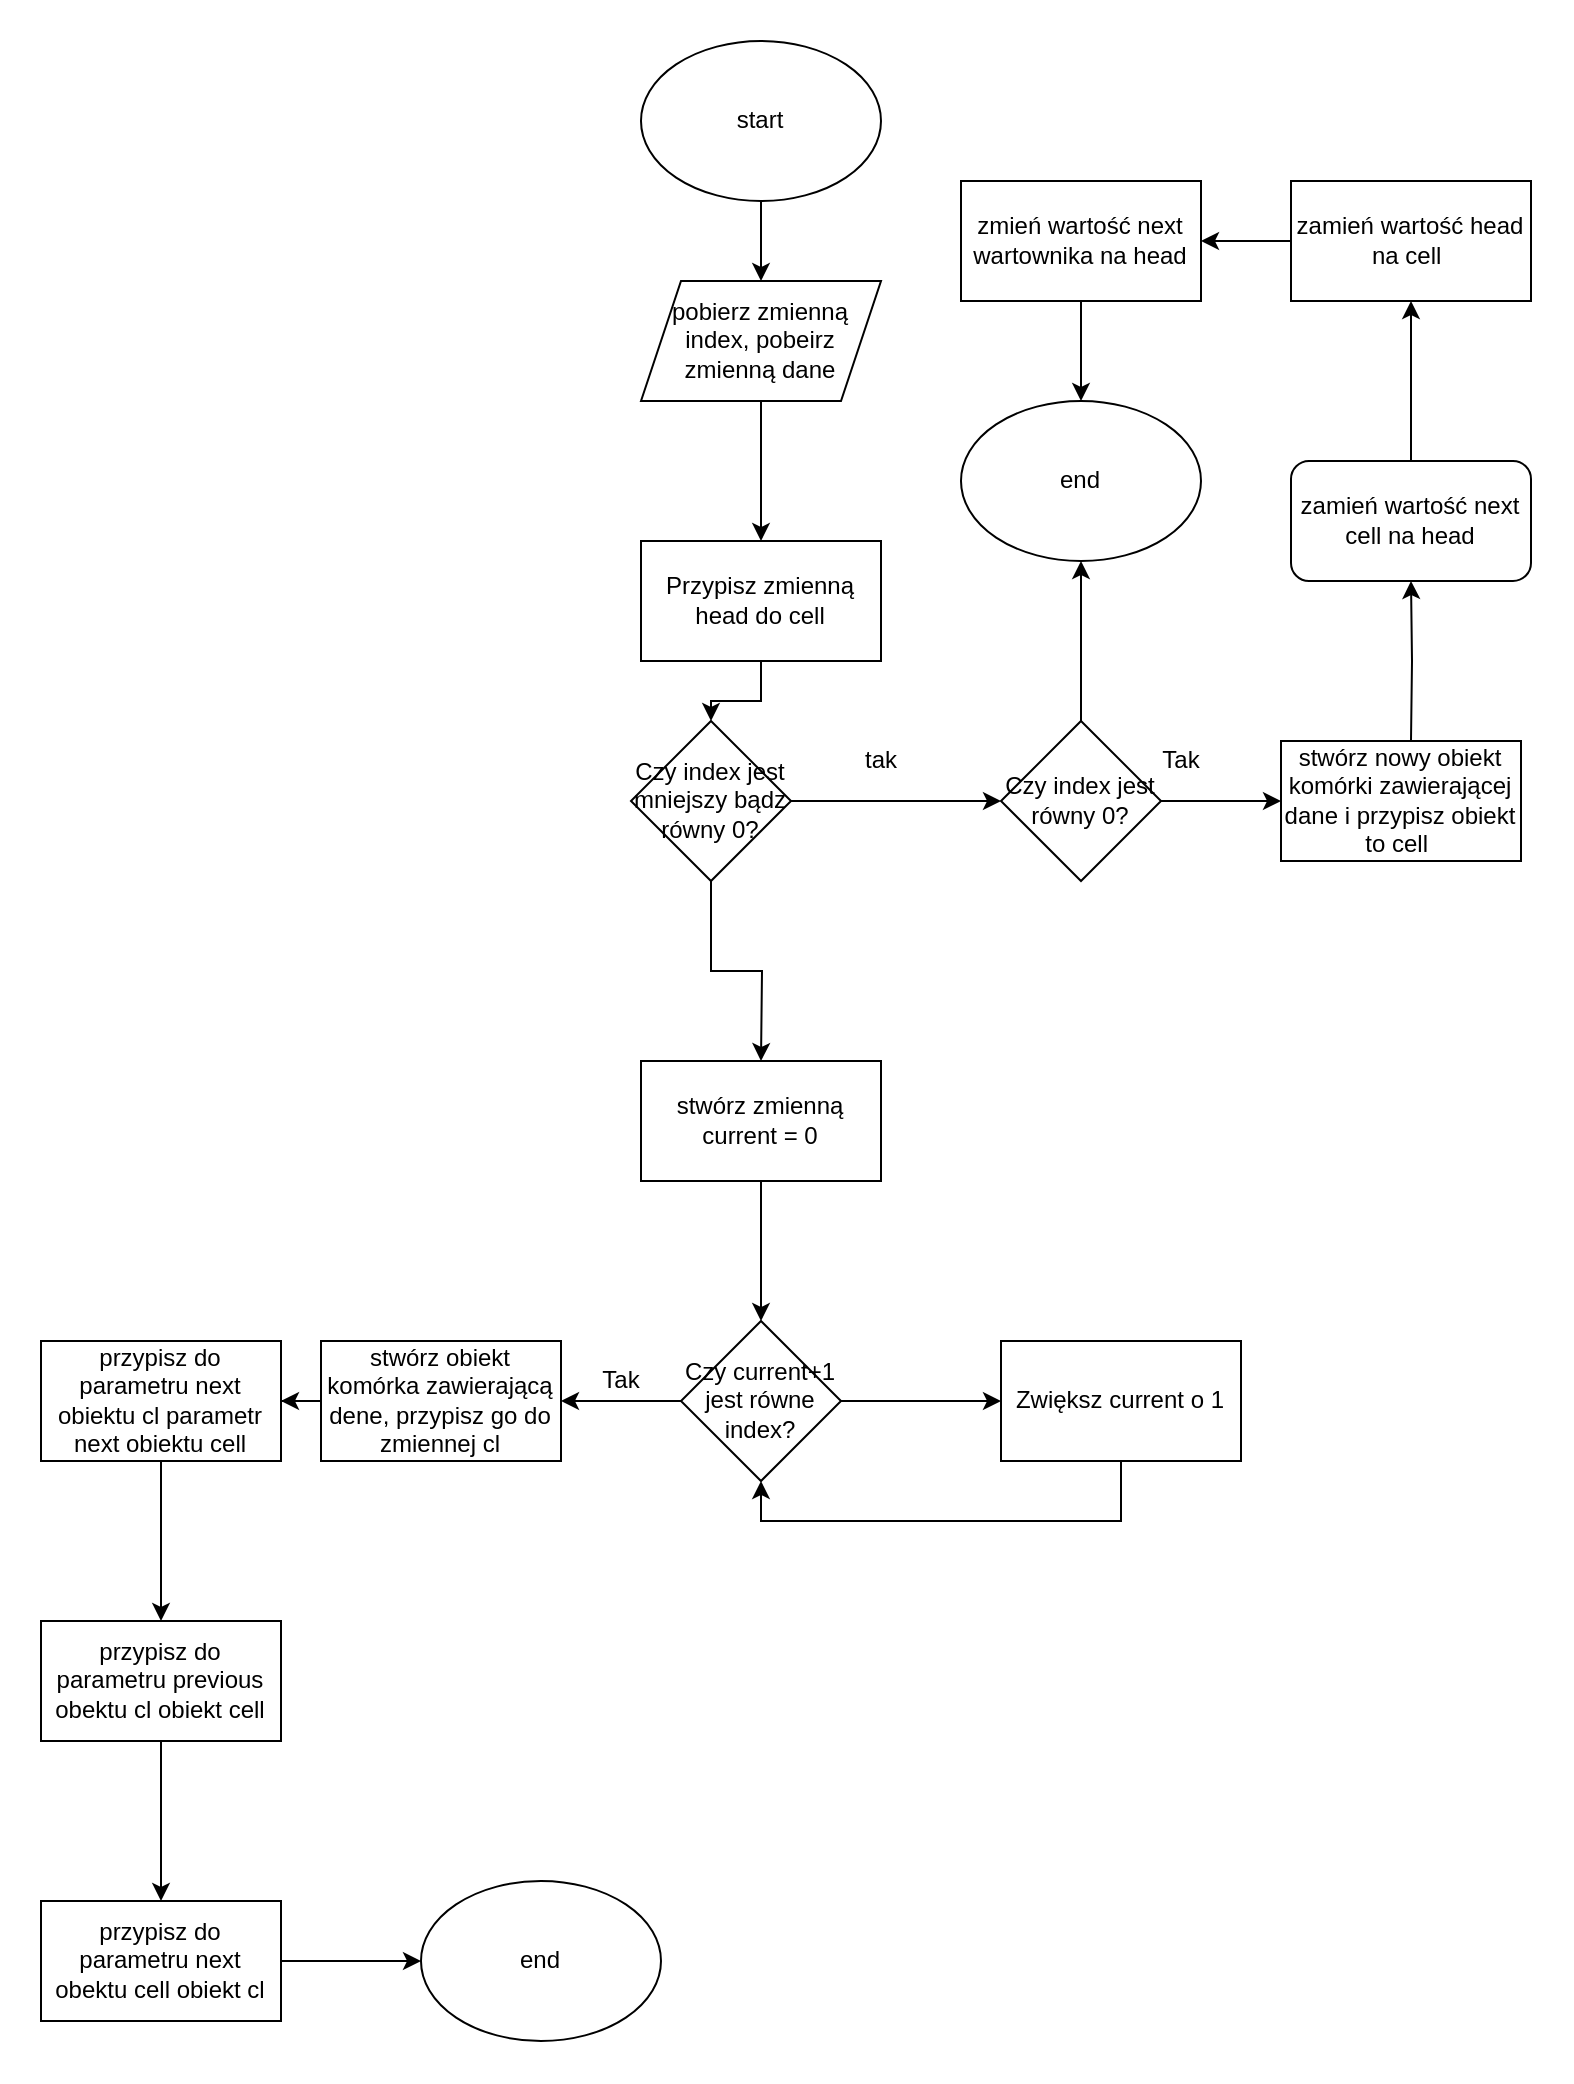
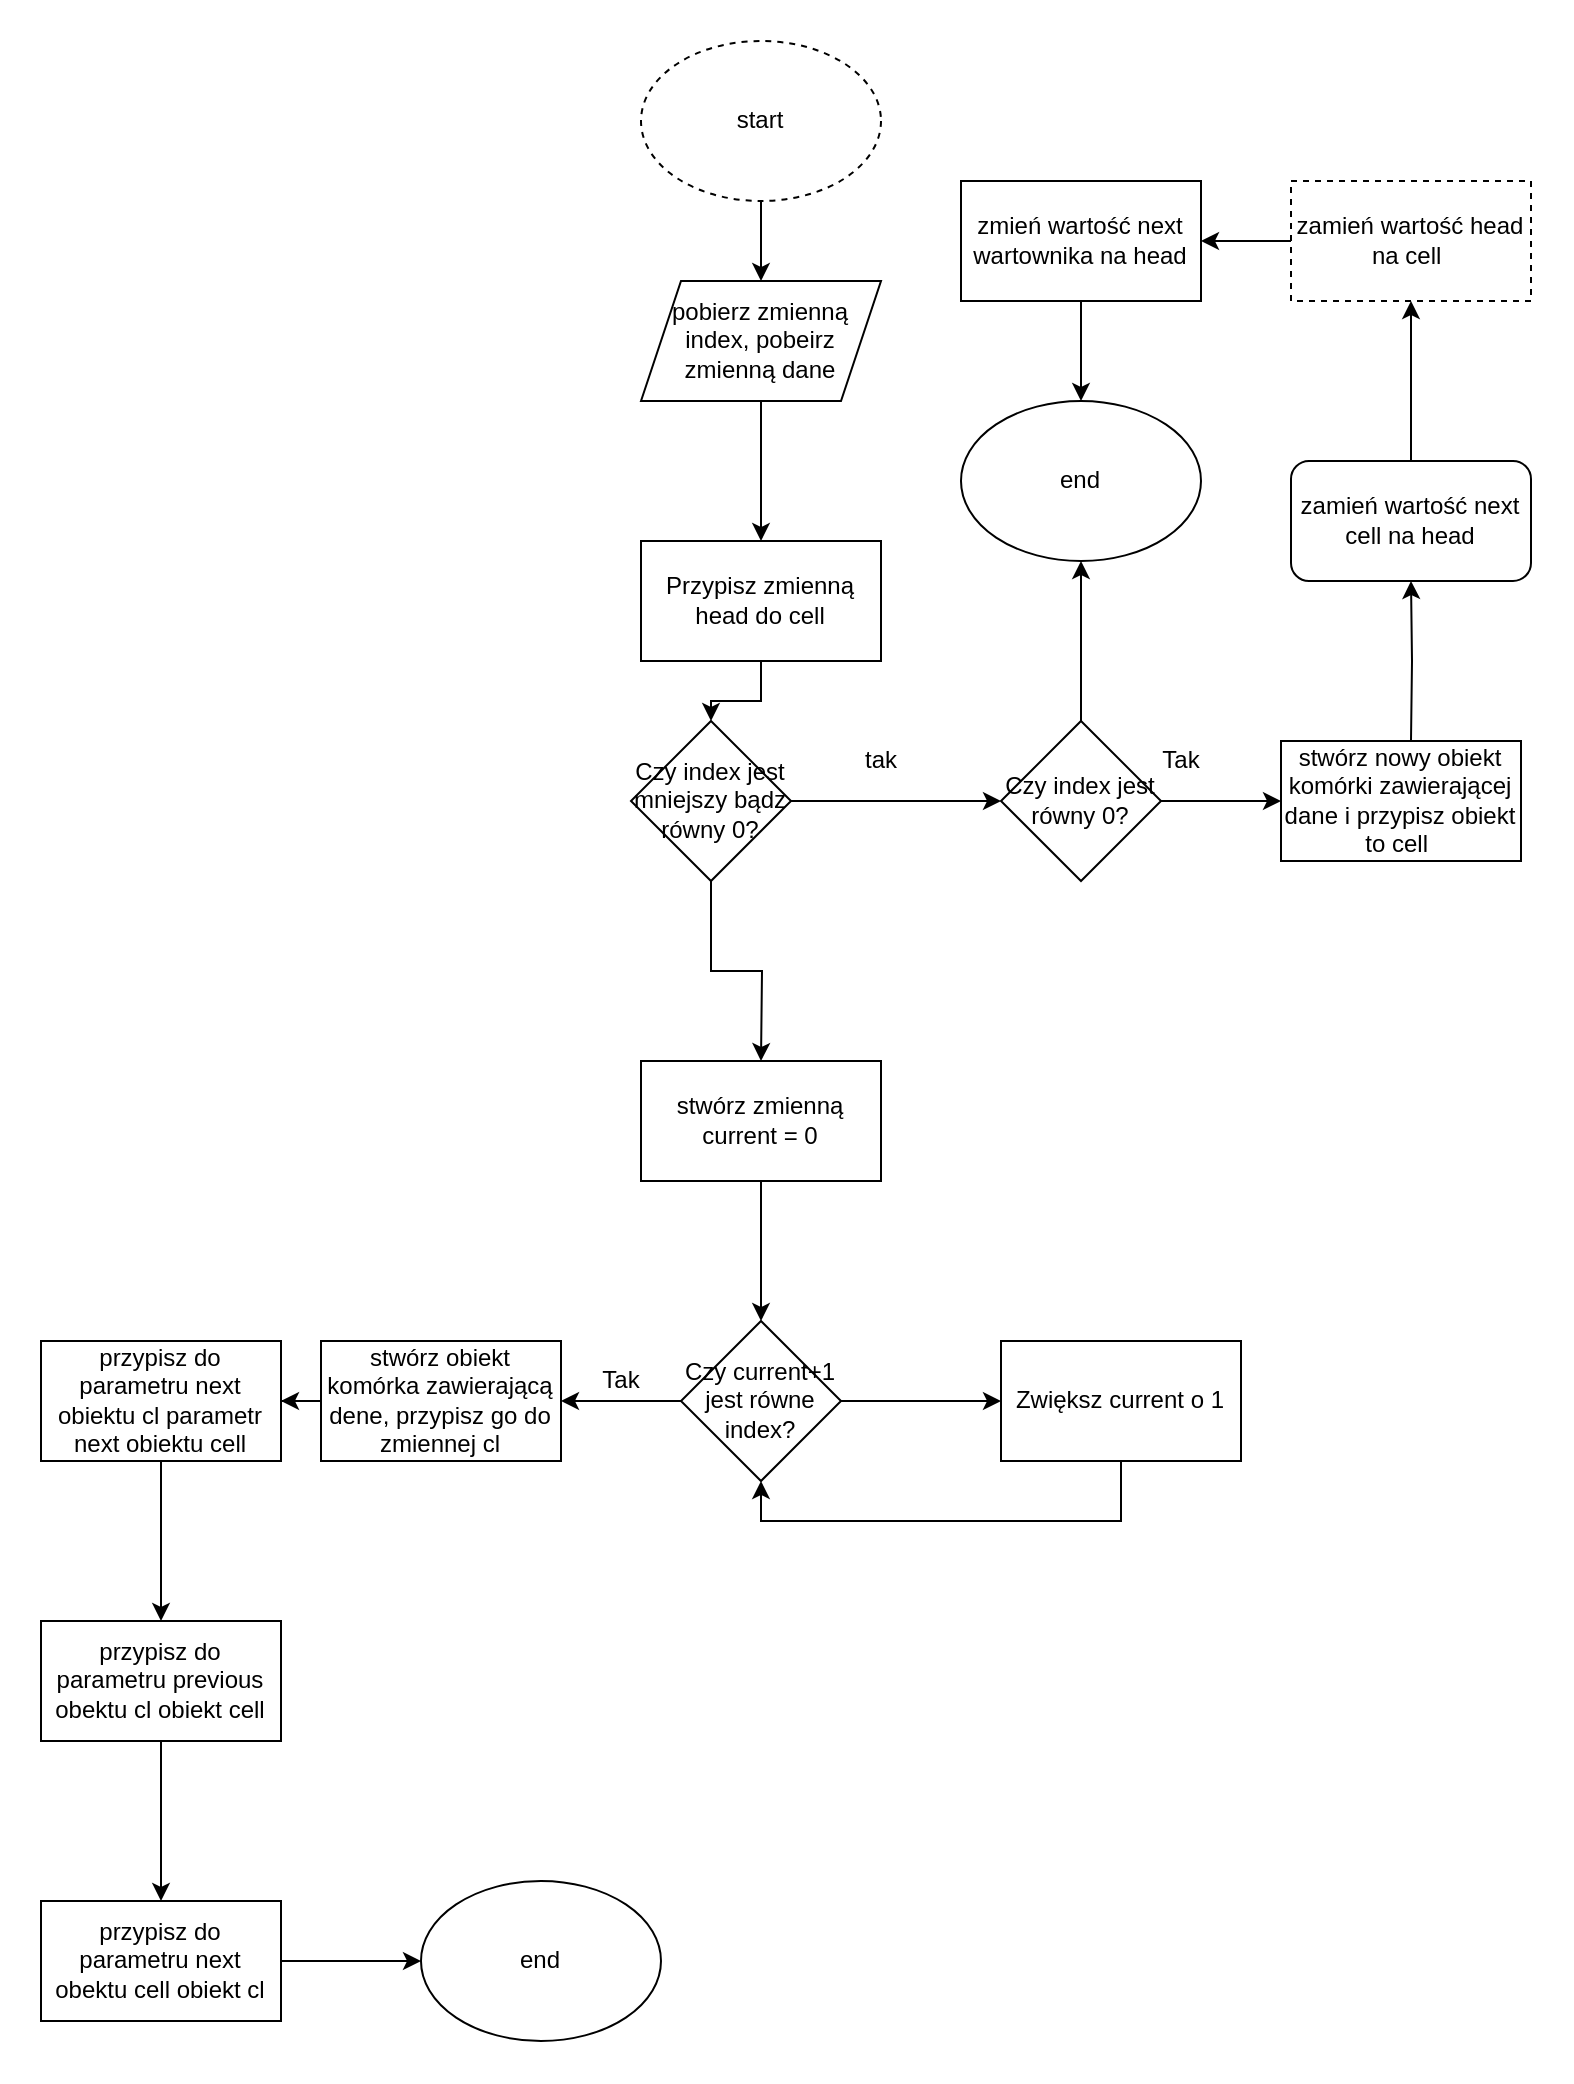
node "start": style solid -> dashed
node "zamień wartość head na cell": style solid -> dashed
